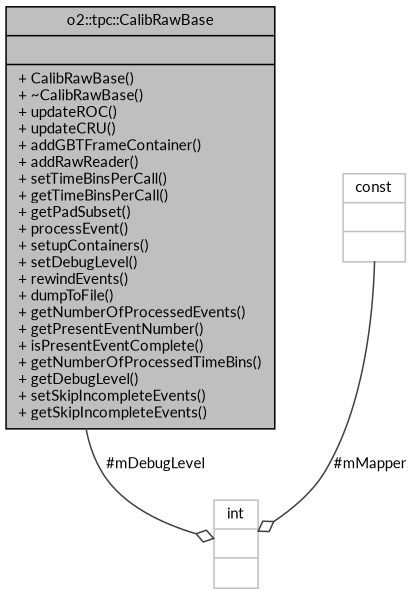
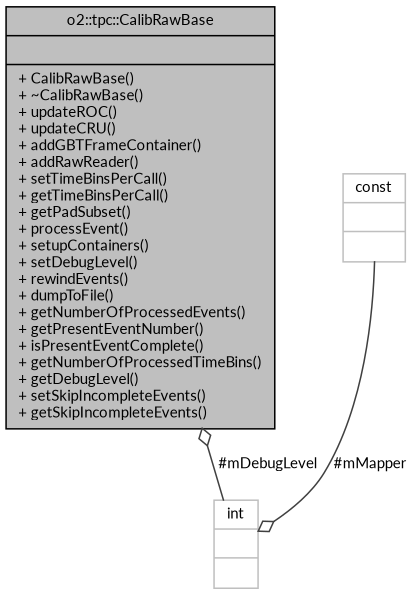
edge "o2::tpc::CalibRawBase" -> "int": reversed
